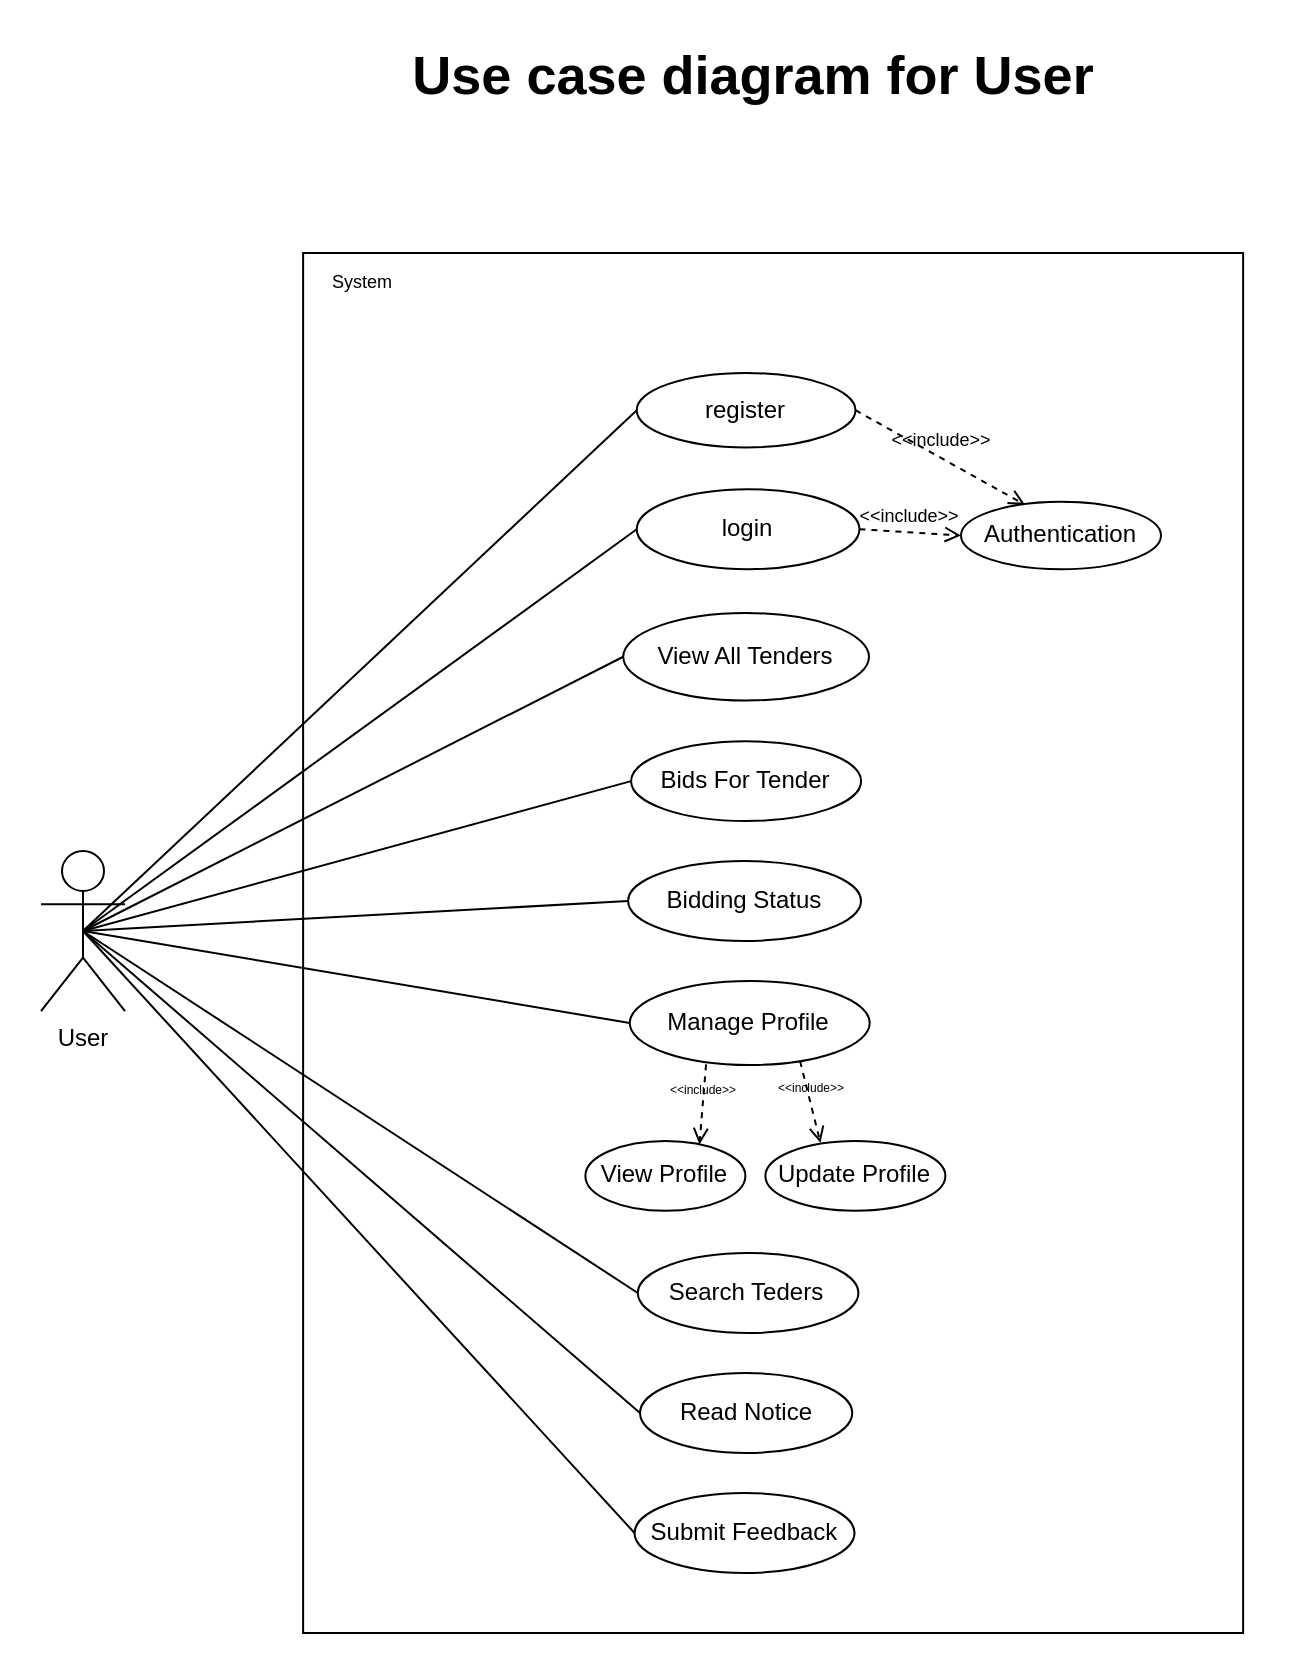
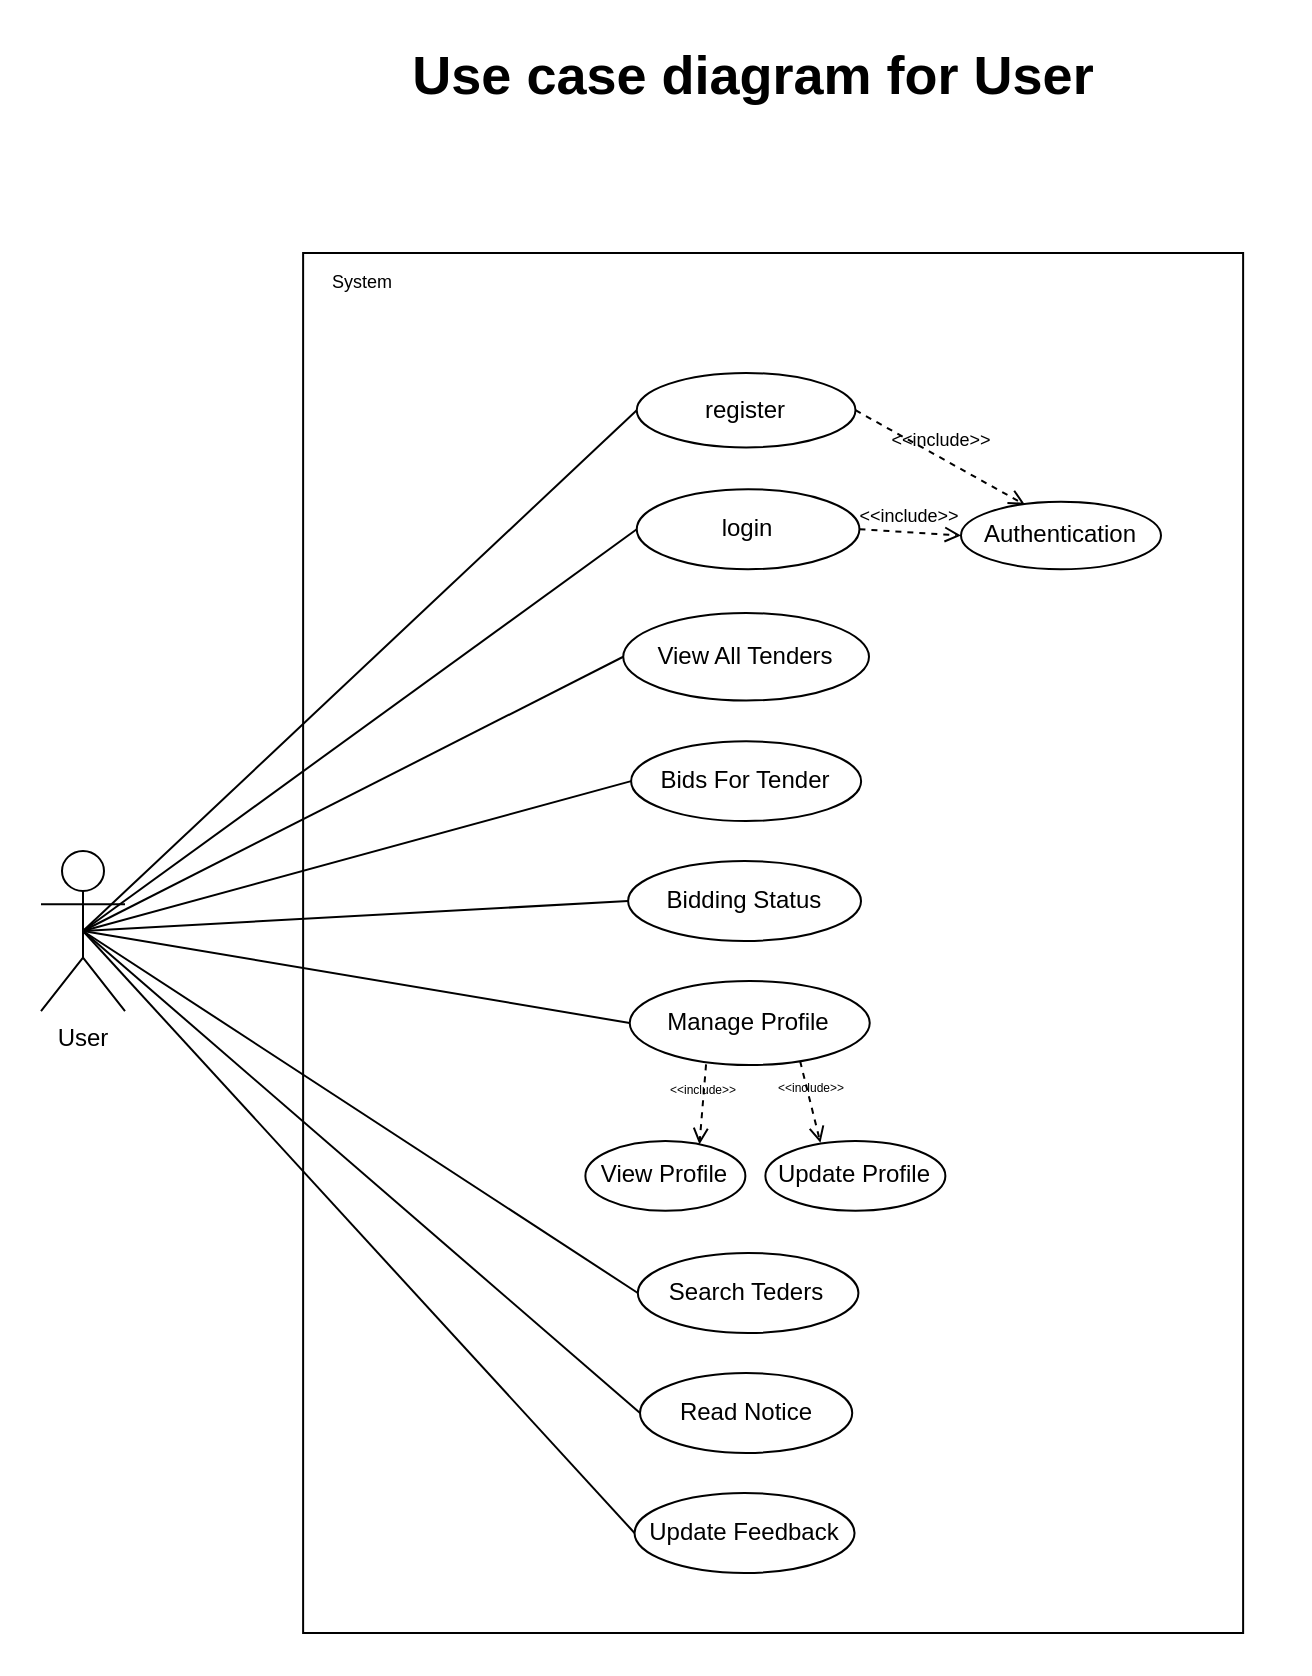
node "Submit Feedback": label "Submit Feedback" -> "Update Feedback"
